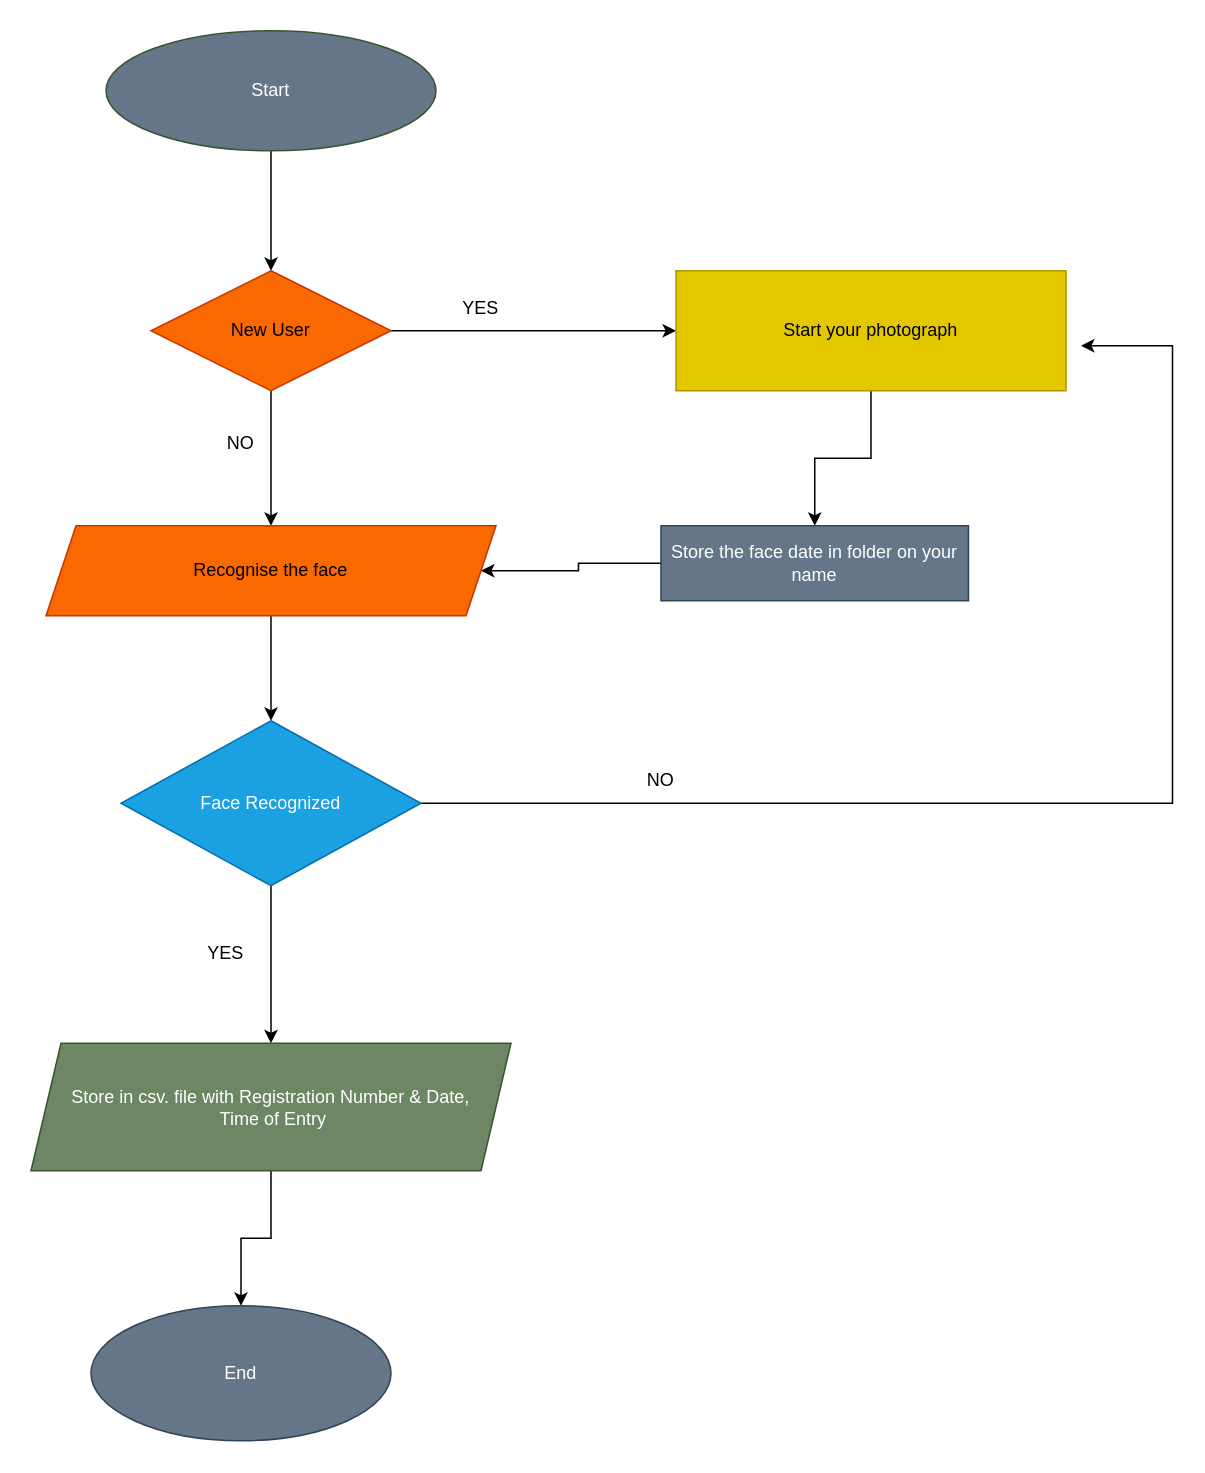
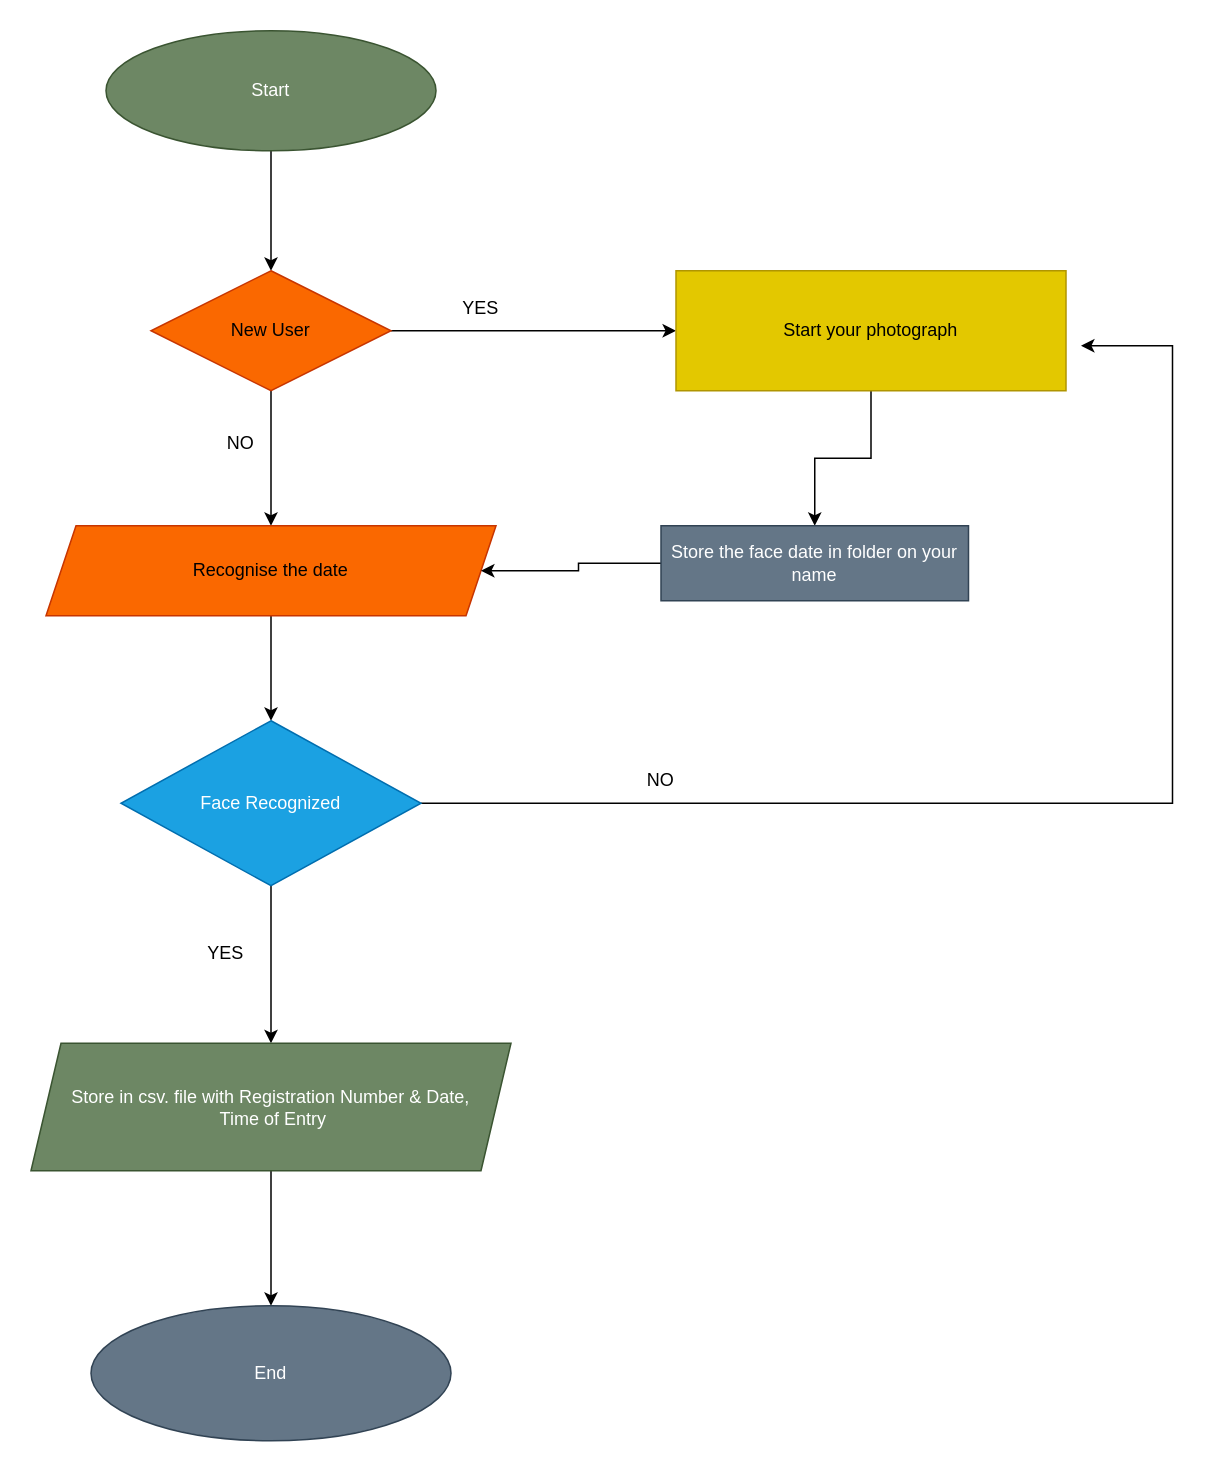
node "Start": fillcolor #647687 -> #6d8764
node "Recognise the face": label "Recognise the face" -> "Recognise the date"
node "End": size 300x135 -> 360x135
